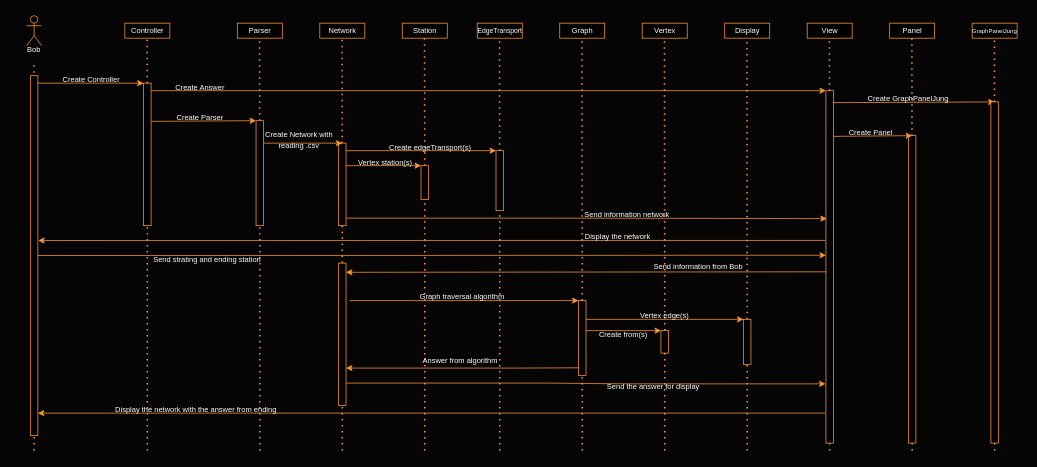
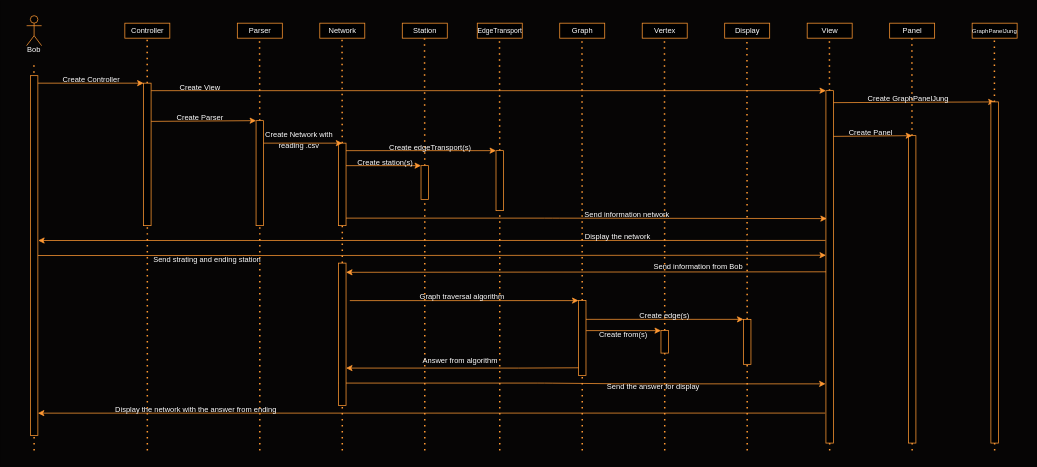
node "Create Answer": label "Create Answer" -> "Create View"
node "Vertex station(s)": label "Vertex station(s)" -> "Create station(s)"
node "Vertex edge(s)": label "Vertex edge(s)" -> "Create edge(s)"
